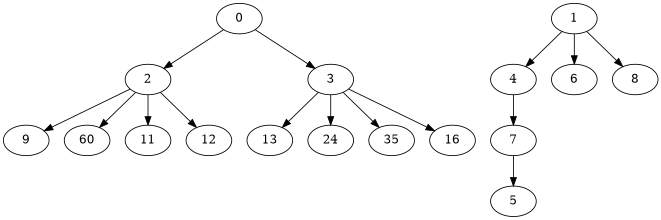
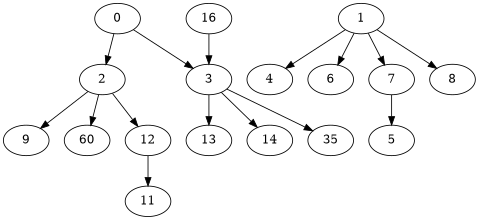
edge "2" -> "11": now "12" -> "11"
edge "4" -> "7": now "1" -> "7"
edge "3" -> "16": reversed
node "24": label "24" -> "14"
